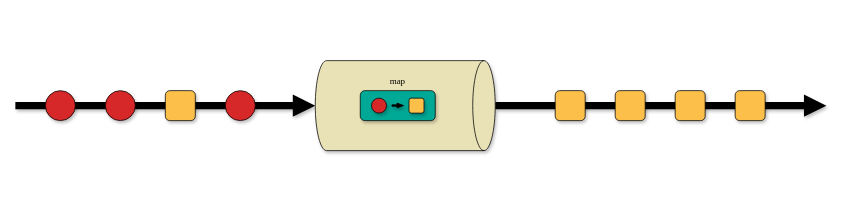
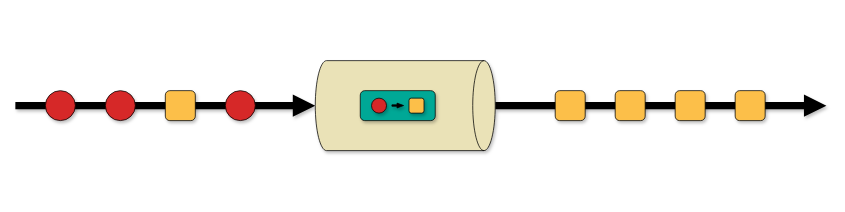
node "map": removed
